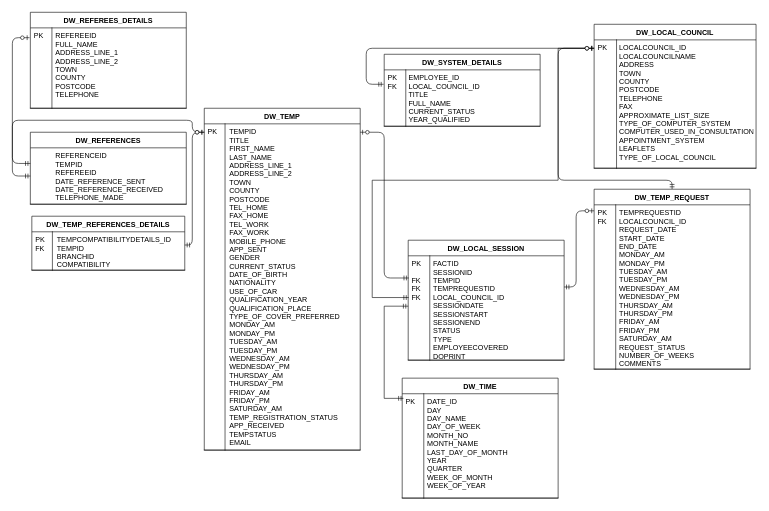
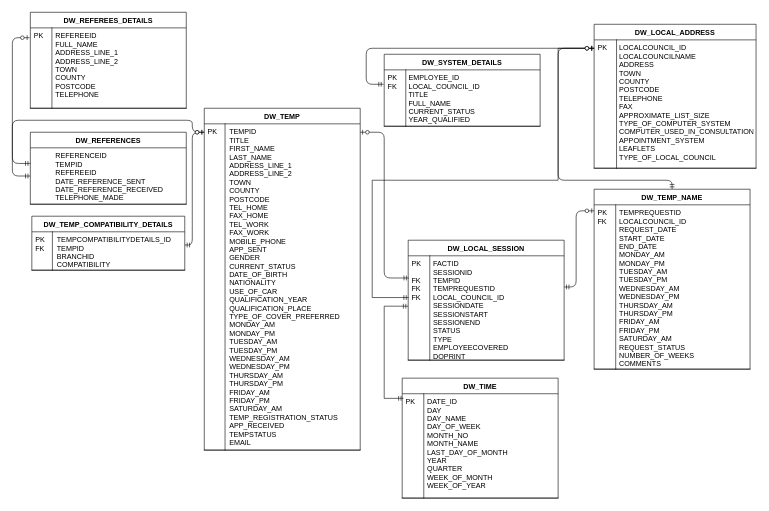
node "DW_LOCAL_COUNCIL": label "DW_LOCAL_COUNCIL" -> "DW_LOCAL_ADDRESS"
node "DW_TEMP_REQUEST": label "DW_TEMP_REQUEST" -> "DW_TEMP_NAME"
node "DW_TEMP_REFERENCES_DETAILS": label "DW_TEMP_REFERENCES_DETAILS" -> "DW_TEMP_COMPATIBILITY_DETAILS"
